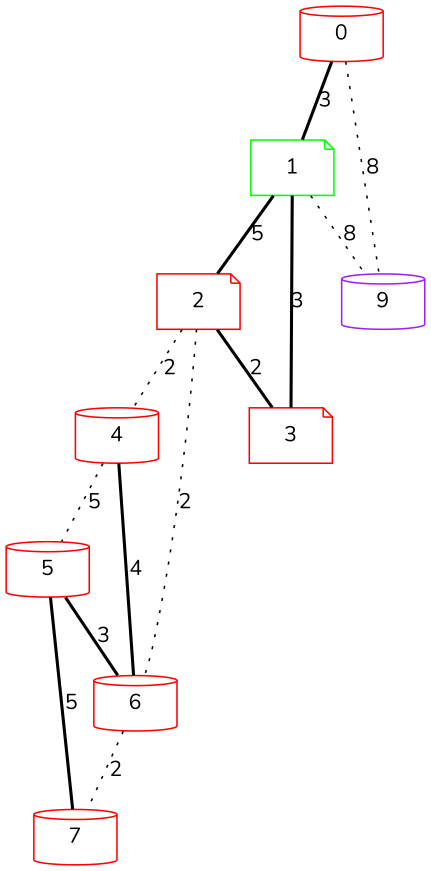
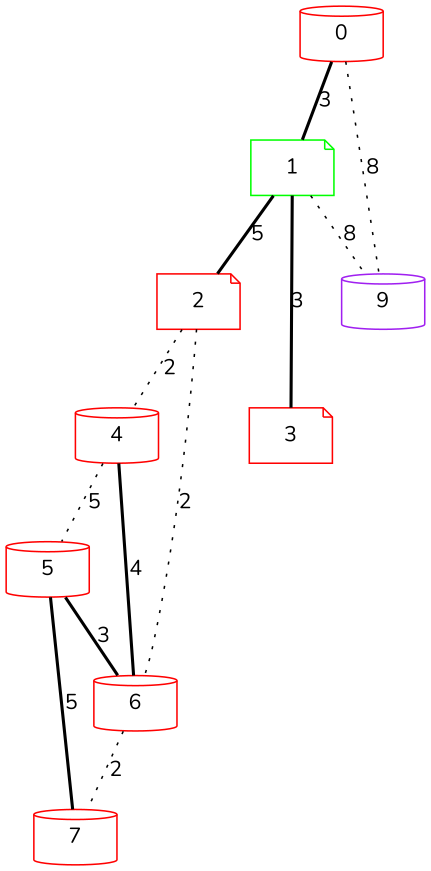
edge "2" -- "3": removed, label "2"
